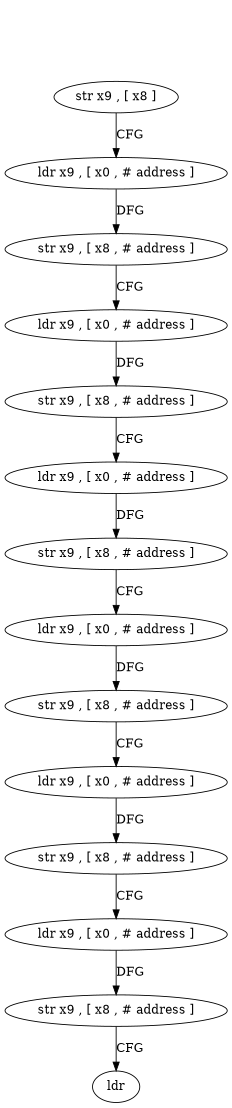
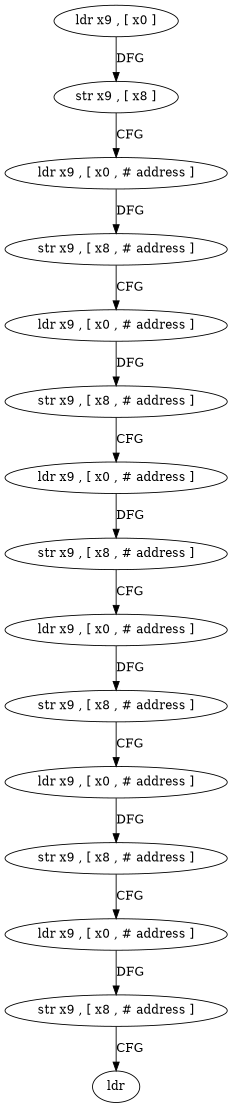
node "ldr x9 , [ x0 ]": added
